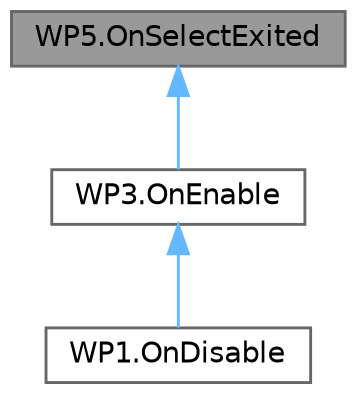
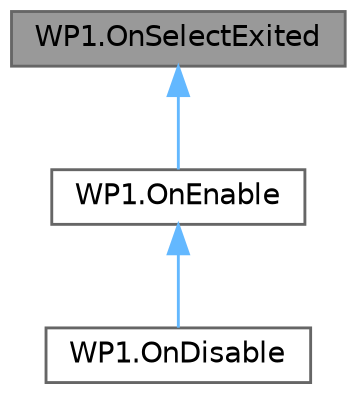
node "WP5.OnSelectExited": label "WP5.OnSelectExited" -> "WP1.OnSelectExited"
node "WP3.OnEnable": label "WP3.OnEnable" -> "WP1.OnEnable"
